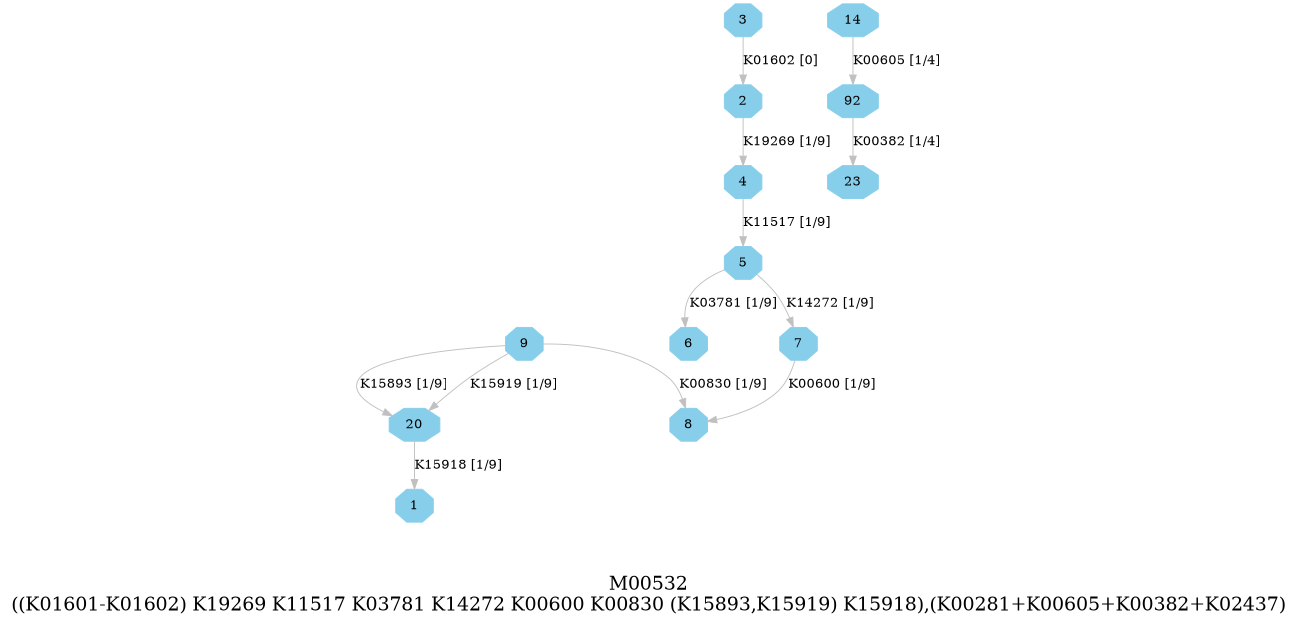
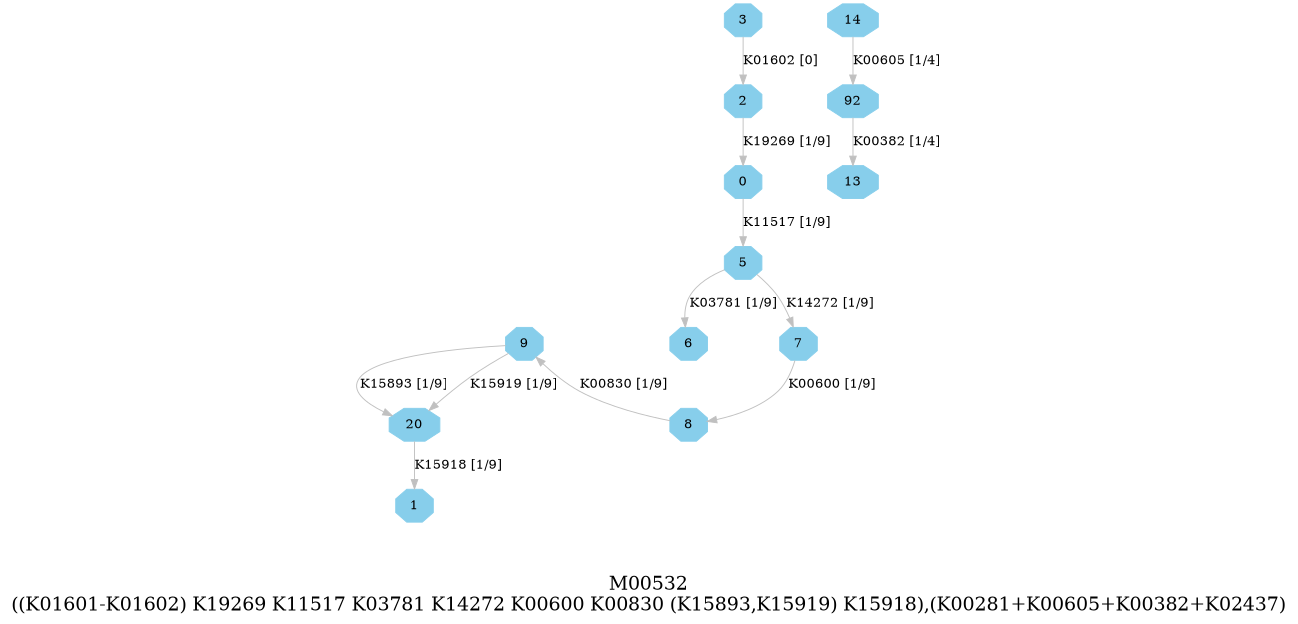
node "4": label "4" -> "0"
node "23": label "23" -> "13"
edge "9" -> "8": reversed
